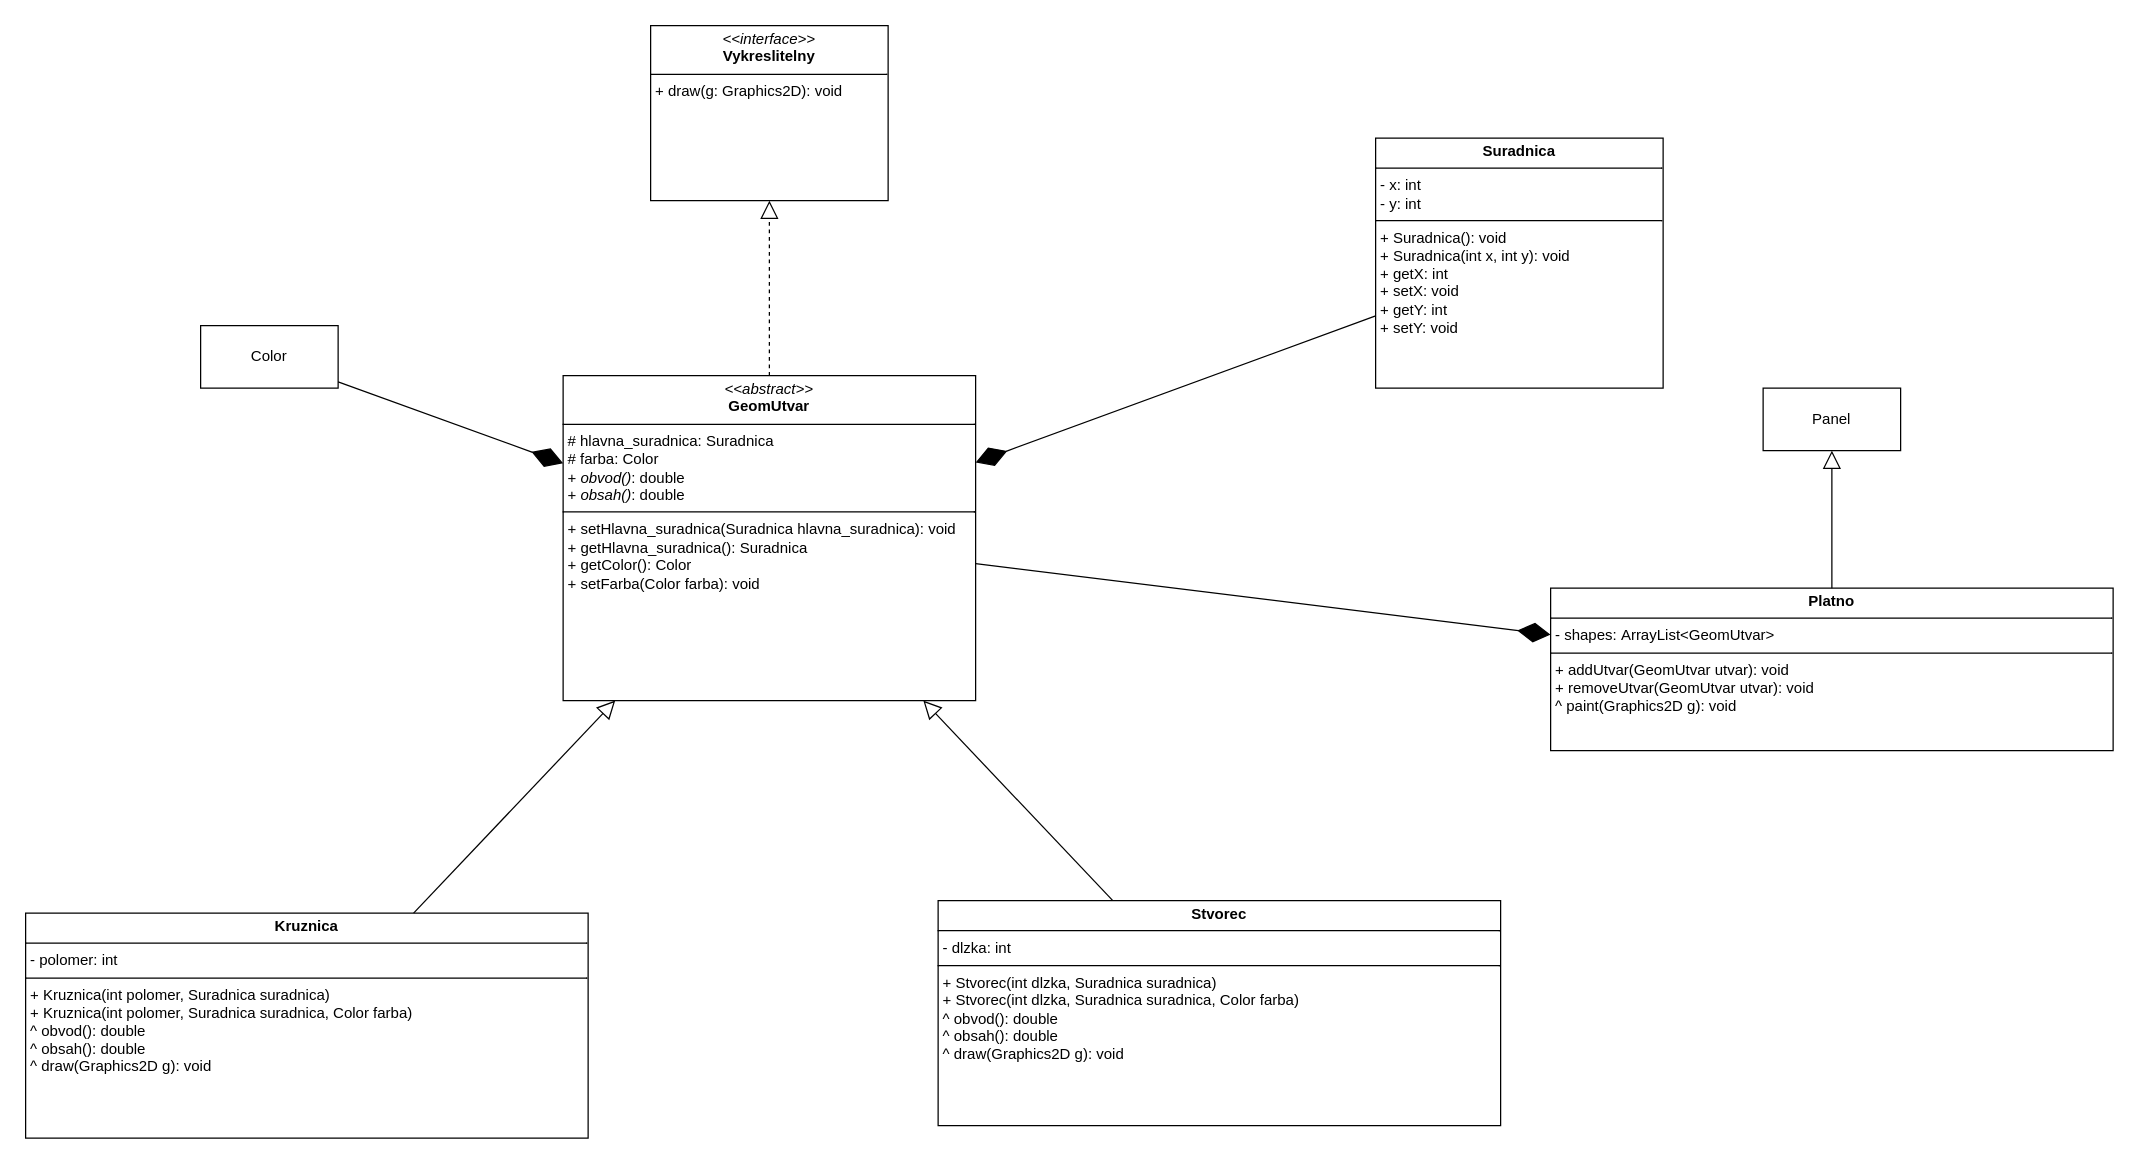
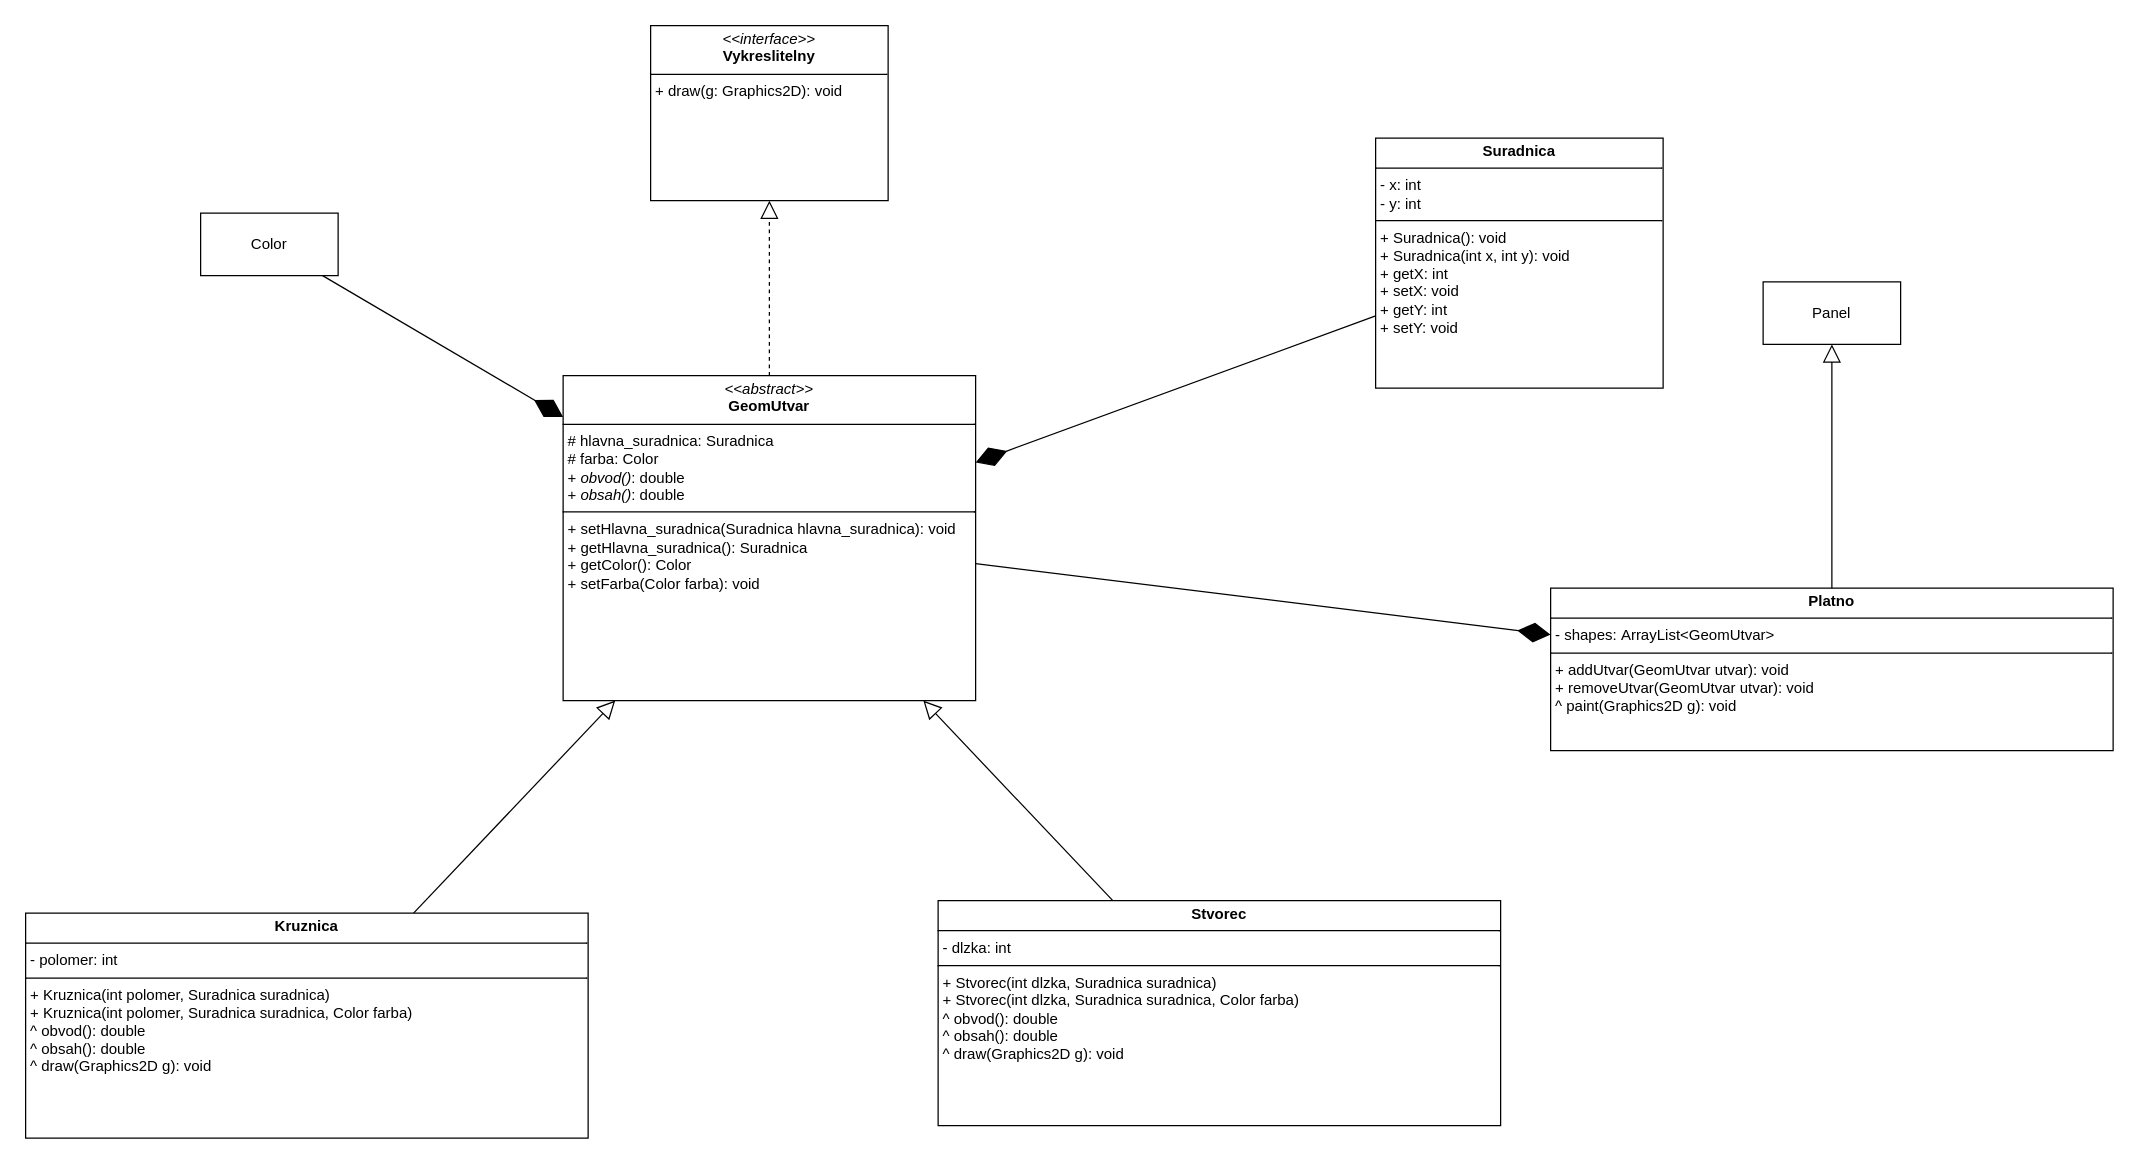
node "Color": moved (269, 357) -> (269, 244)
node "Panel": moved (1832, 419) -> (1832, 313)
